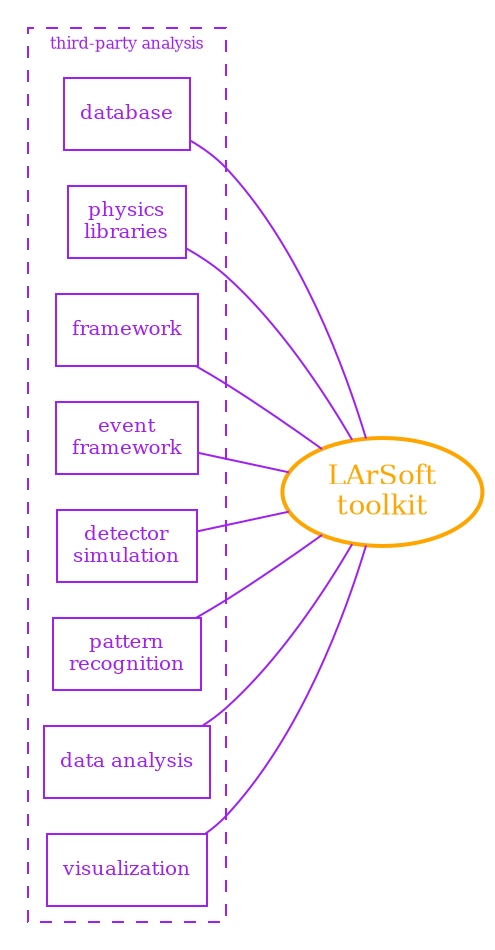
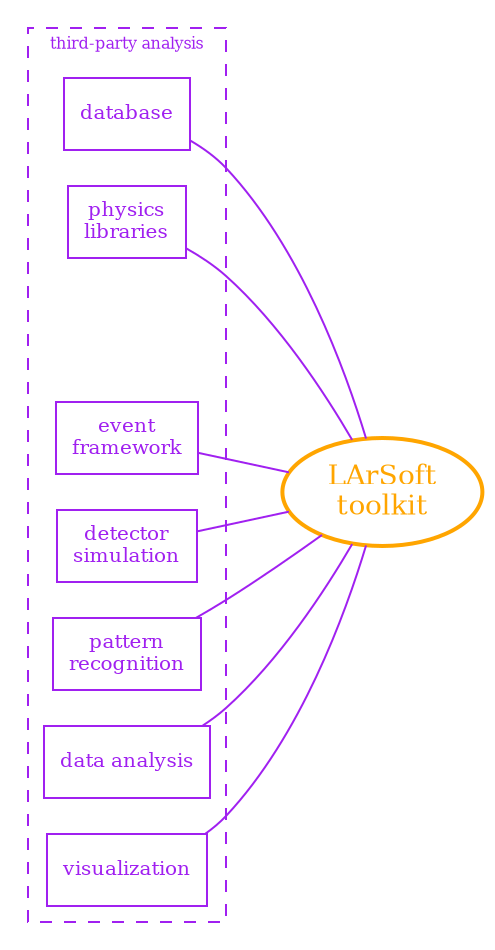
node "framework": removed
